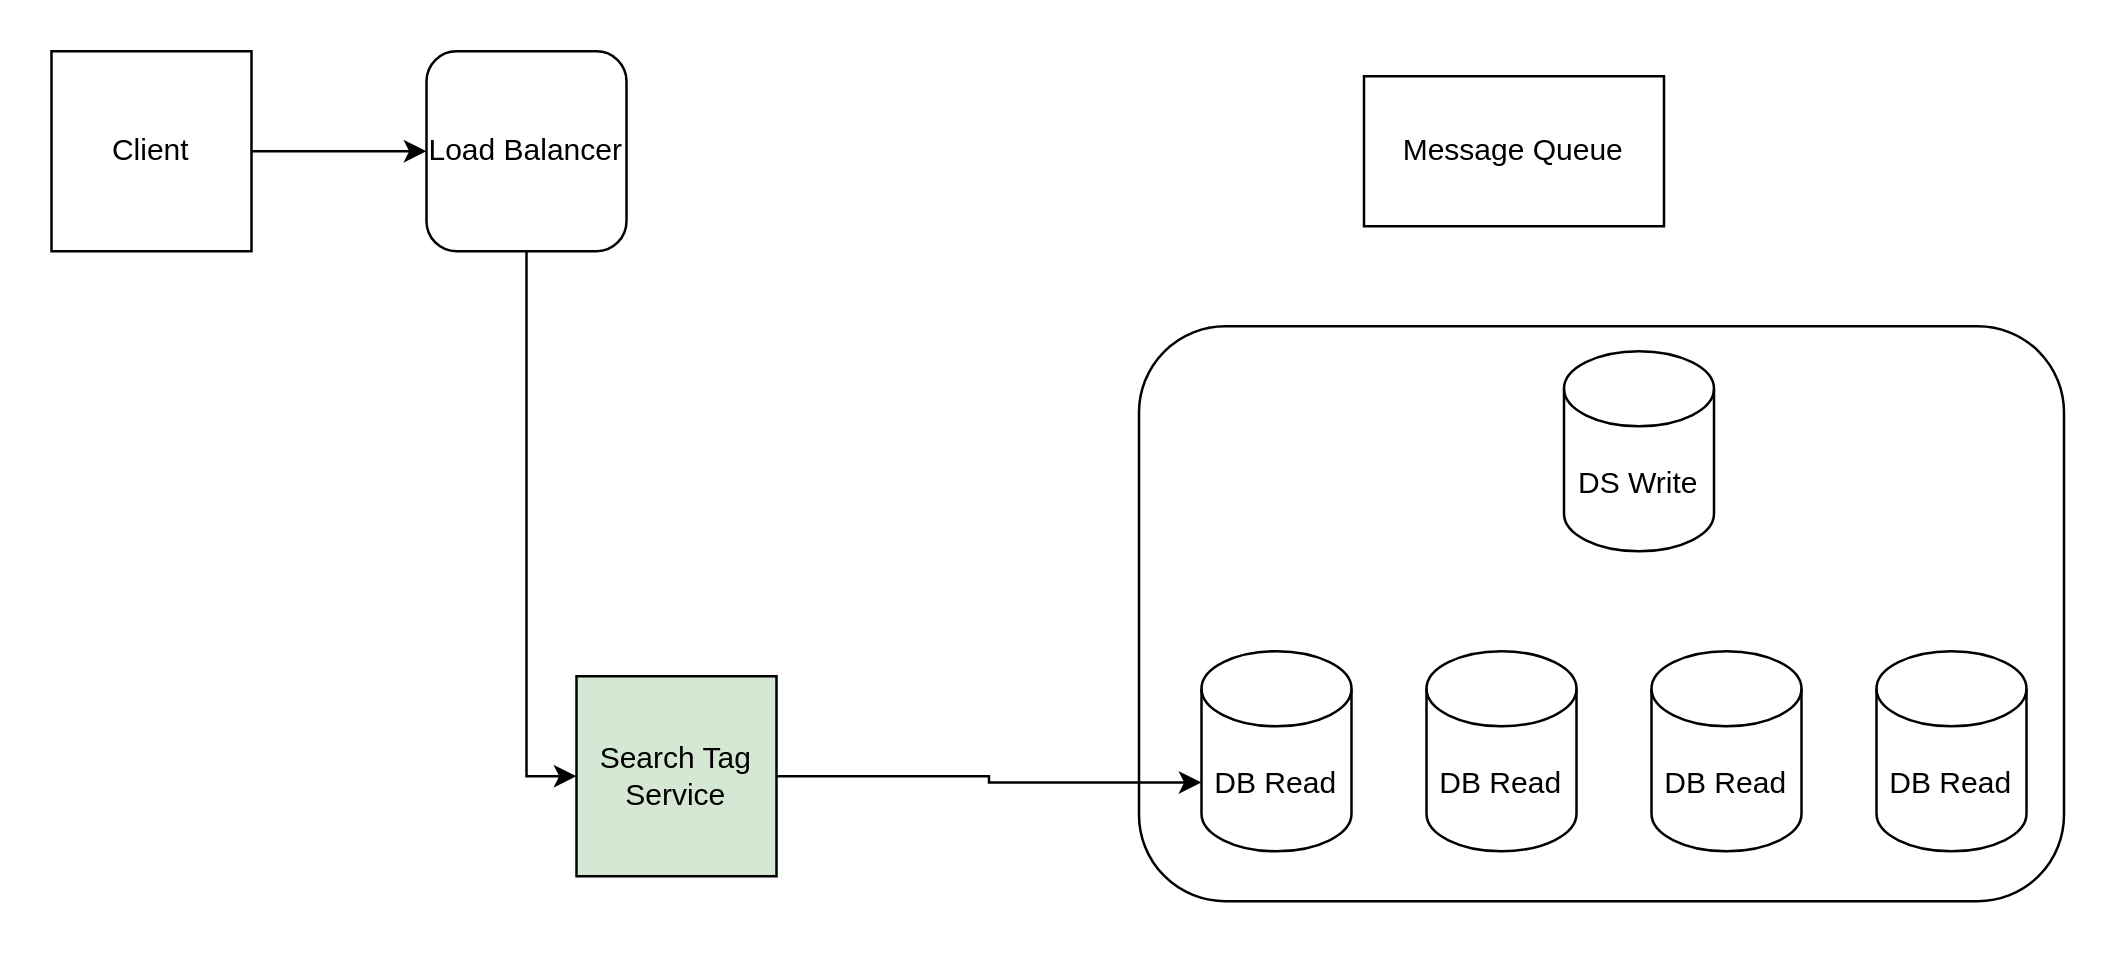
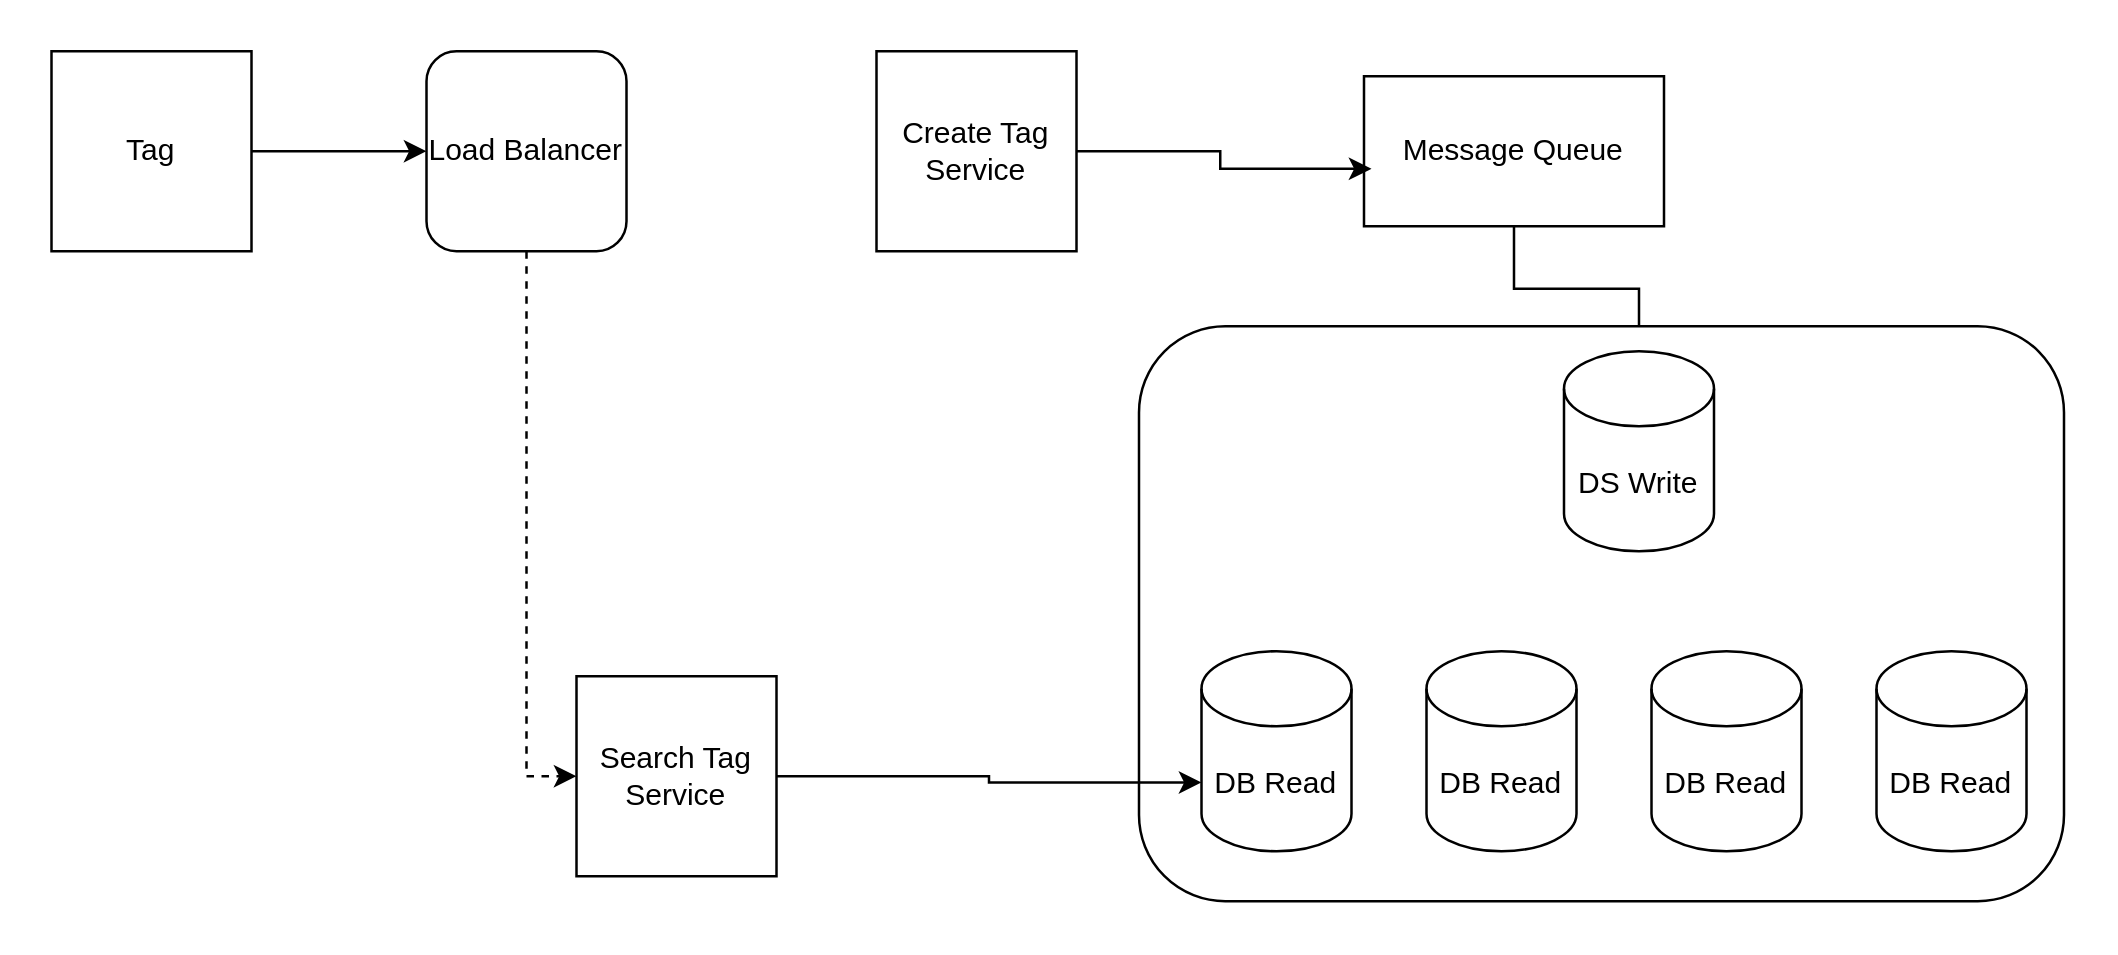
node "Client": label "Client" -> "Tag"
node "Create Tag Service": added
edge "Create Tag Service" -> "Message Queue": added
edge "Message Queue" -> "DS Write": added
edge "Load Balancer" -> "Search Tag Service": style solid -> dashed
node "Search Tag Service": fillcolor #d5e8d4 -> #ffffff
